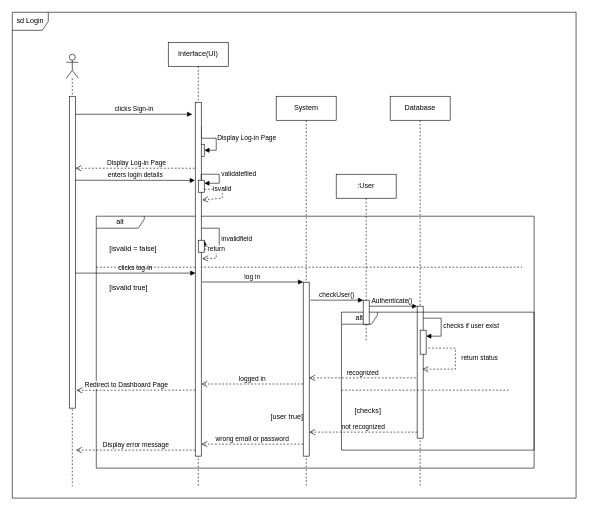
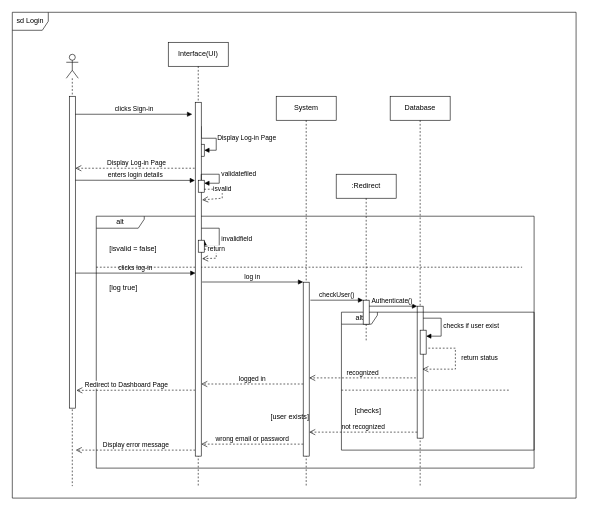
node ":User": label ":User" -> ":Redirect"
node "[isvalid true]": label "[isvalid true]" -> "[log true]"
node "[user true]": label "[user true]" -> "[user exists]"
